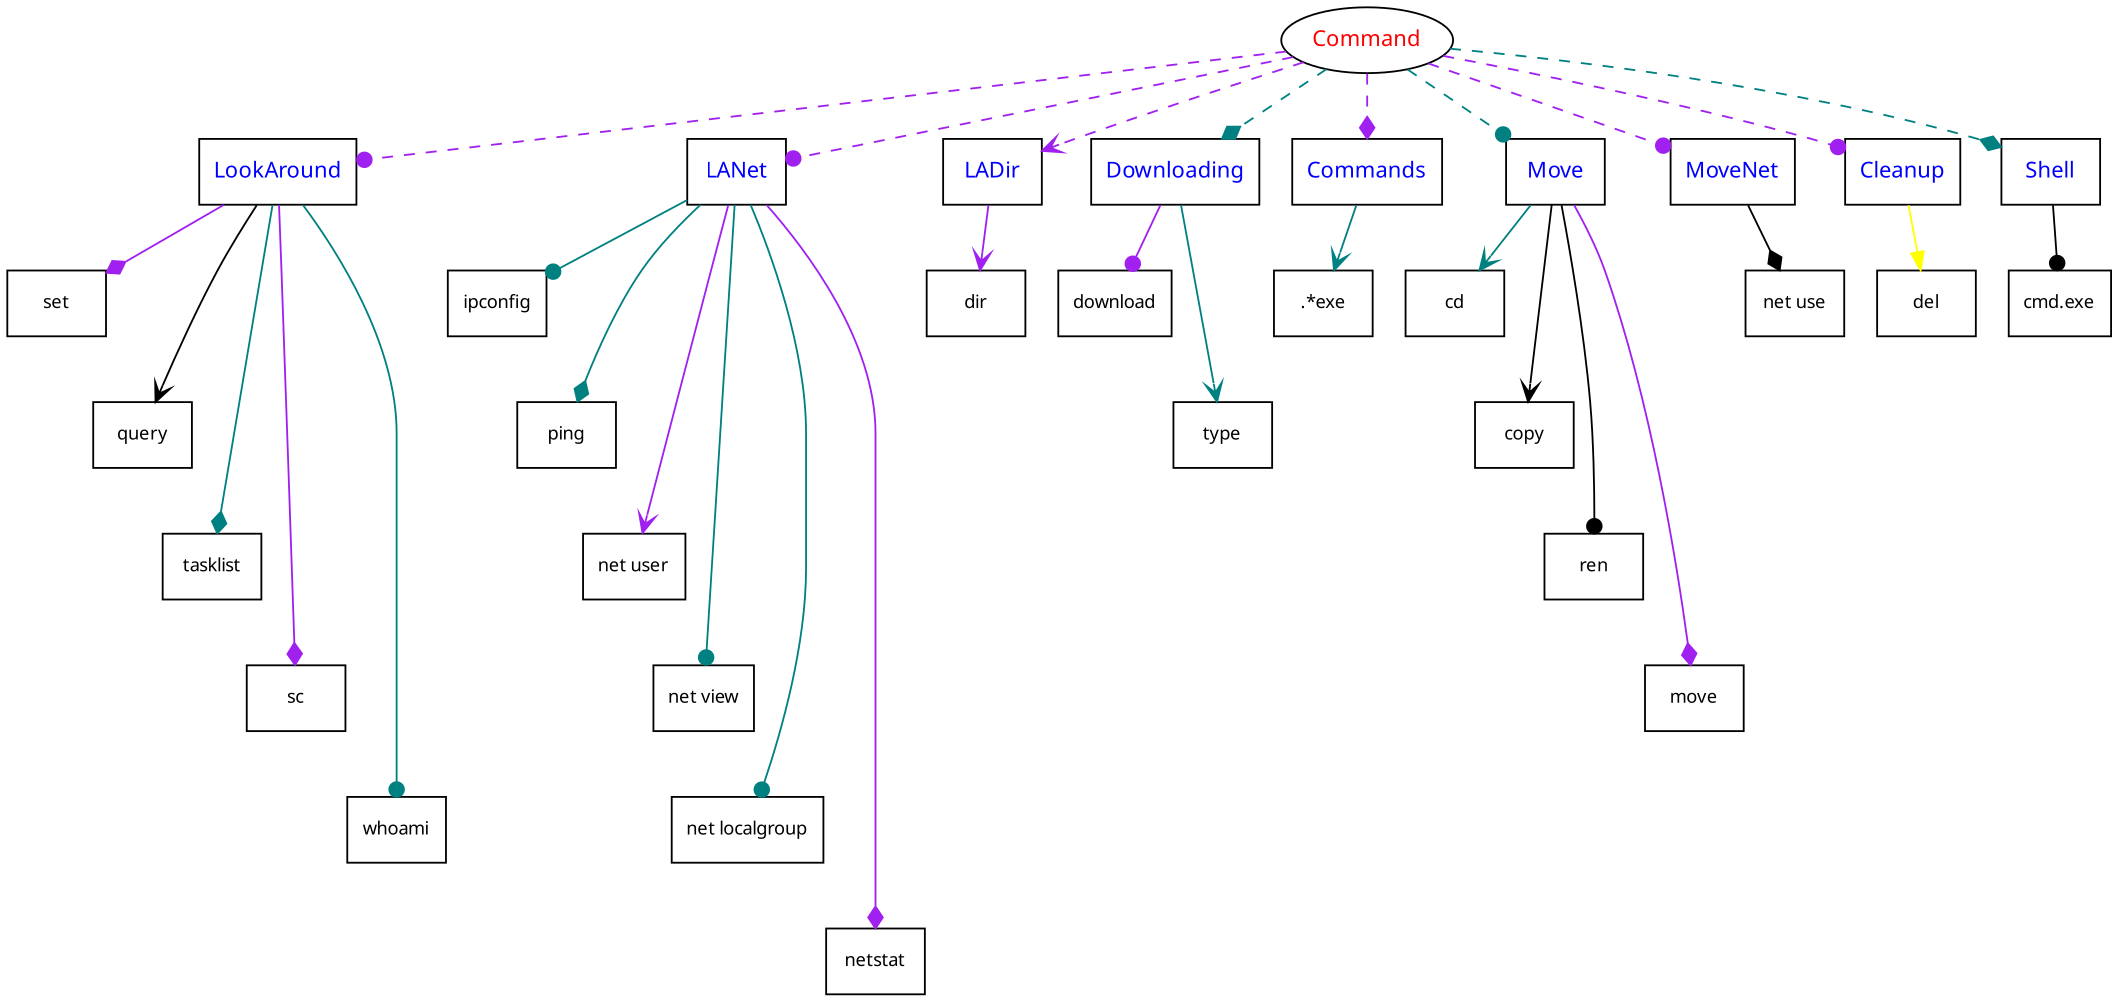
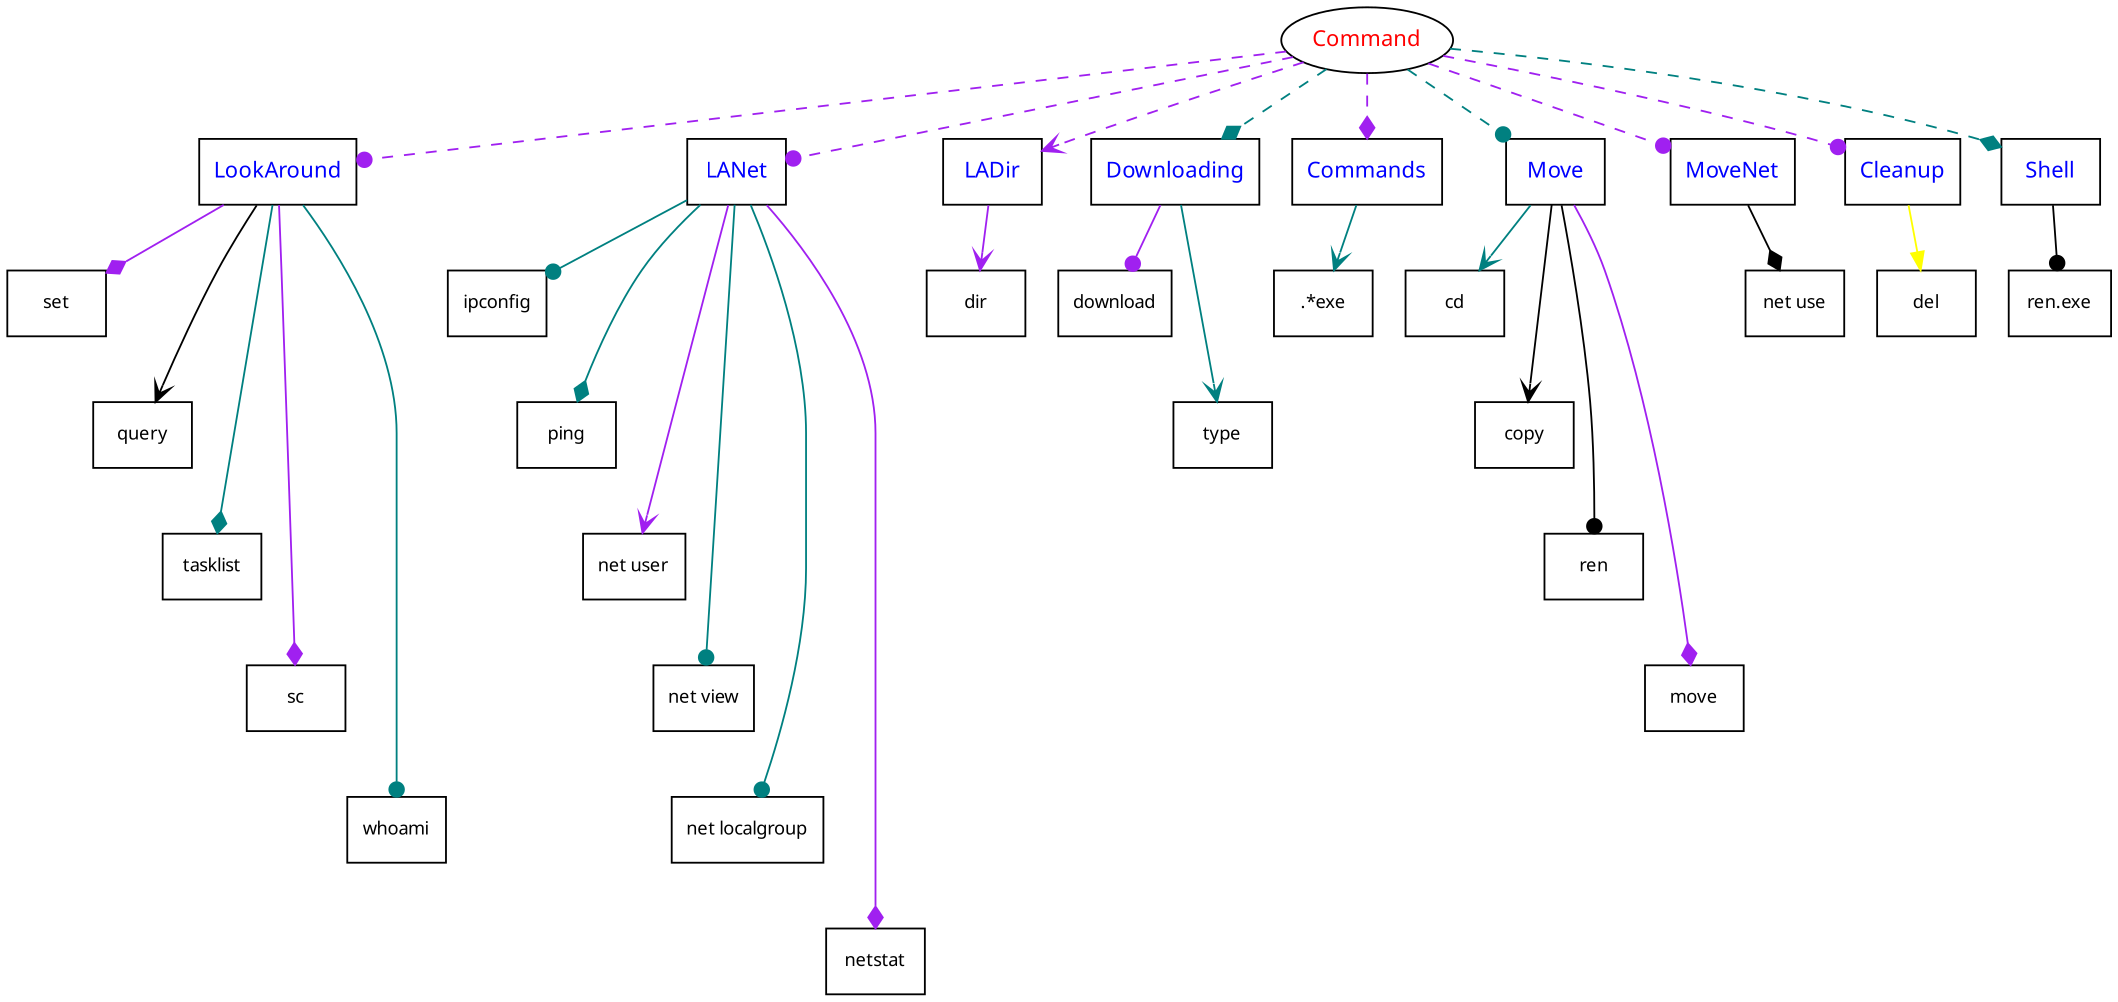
node "cmd.exe": label "cmd.exe" -> "ren.exe"
